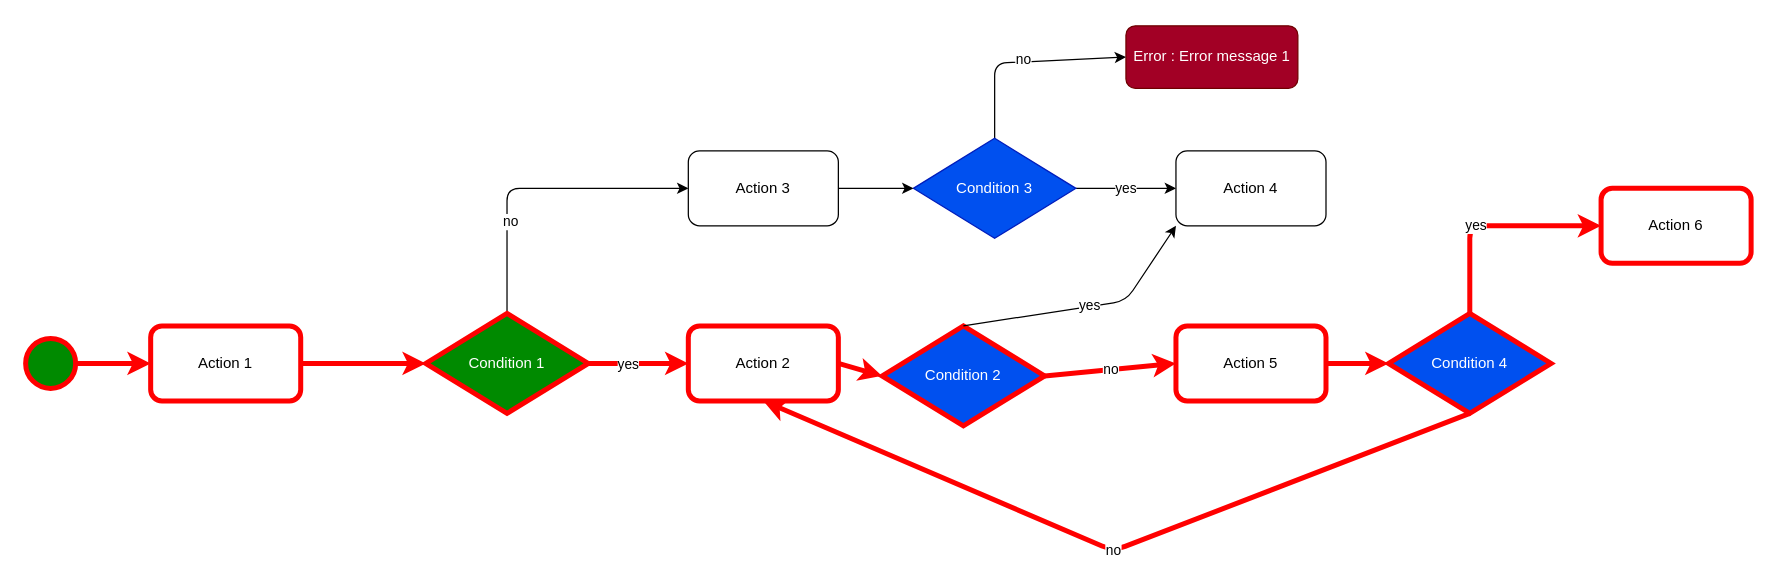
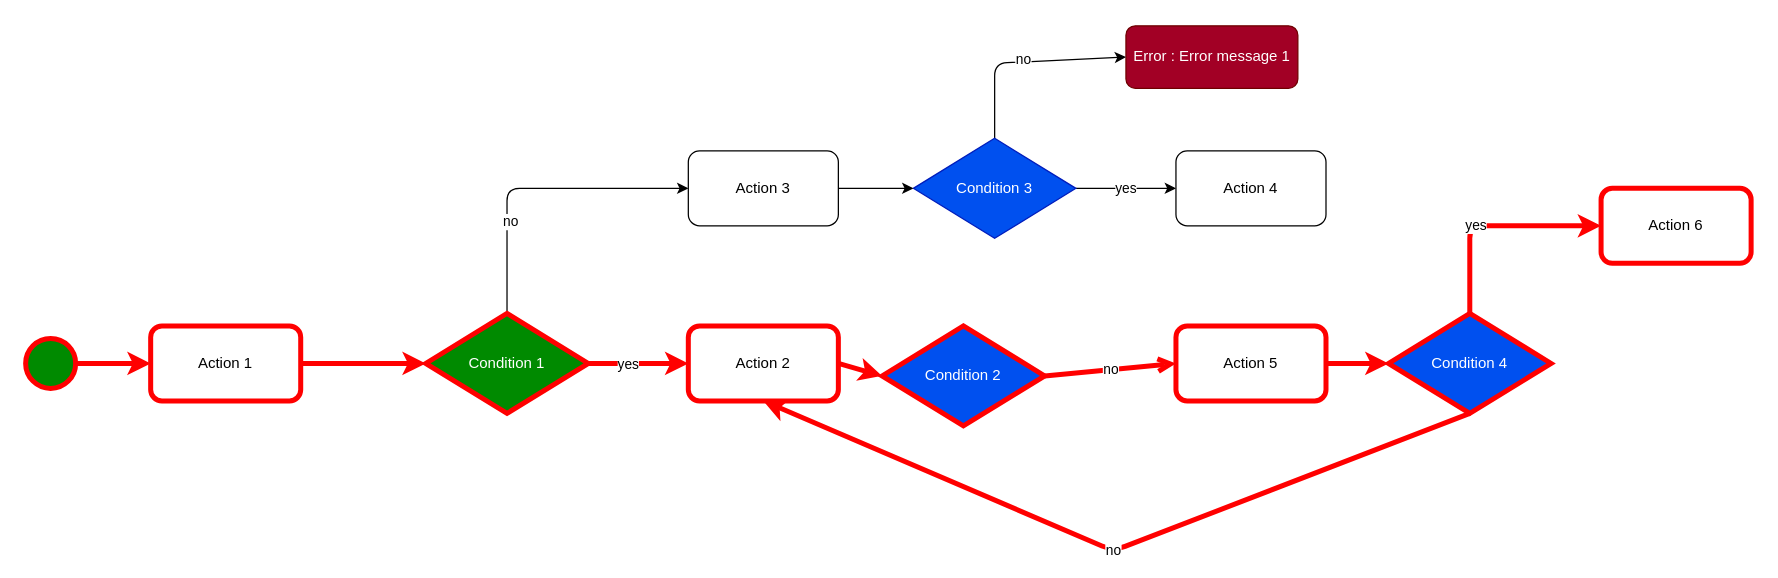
edge "Condition 2" -> "Action 4": removed, label "yes"
edge "Condition 2" -> "Action 5": arrowhead classic -> open
